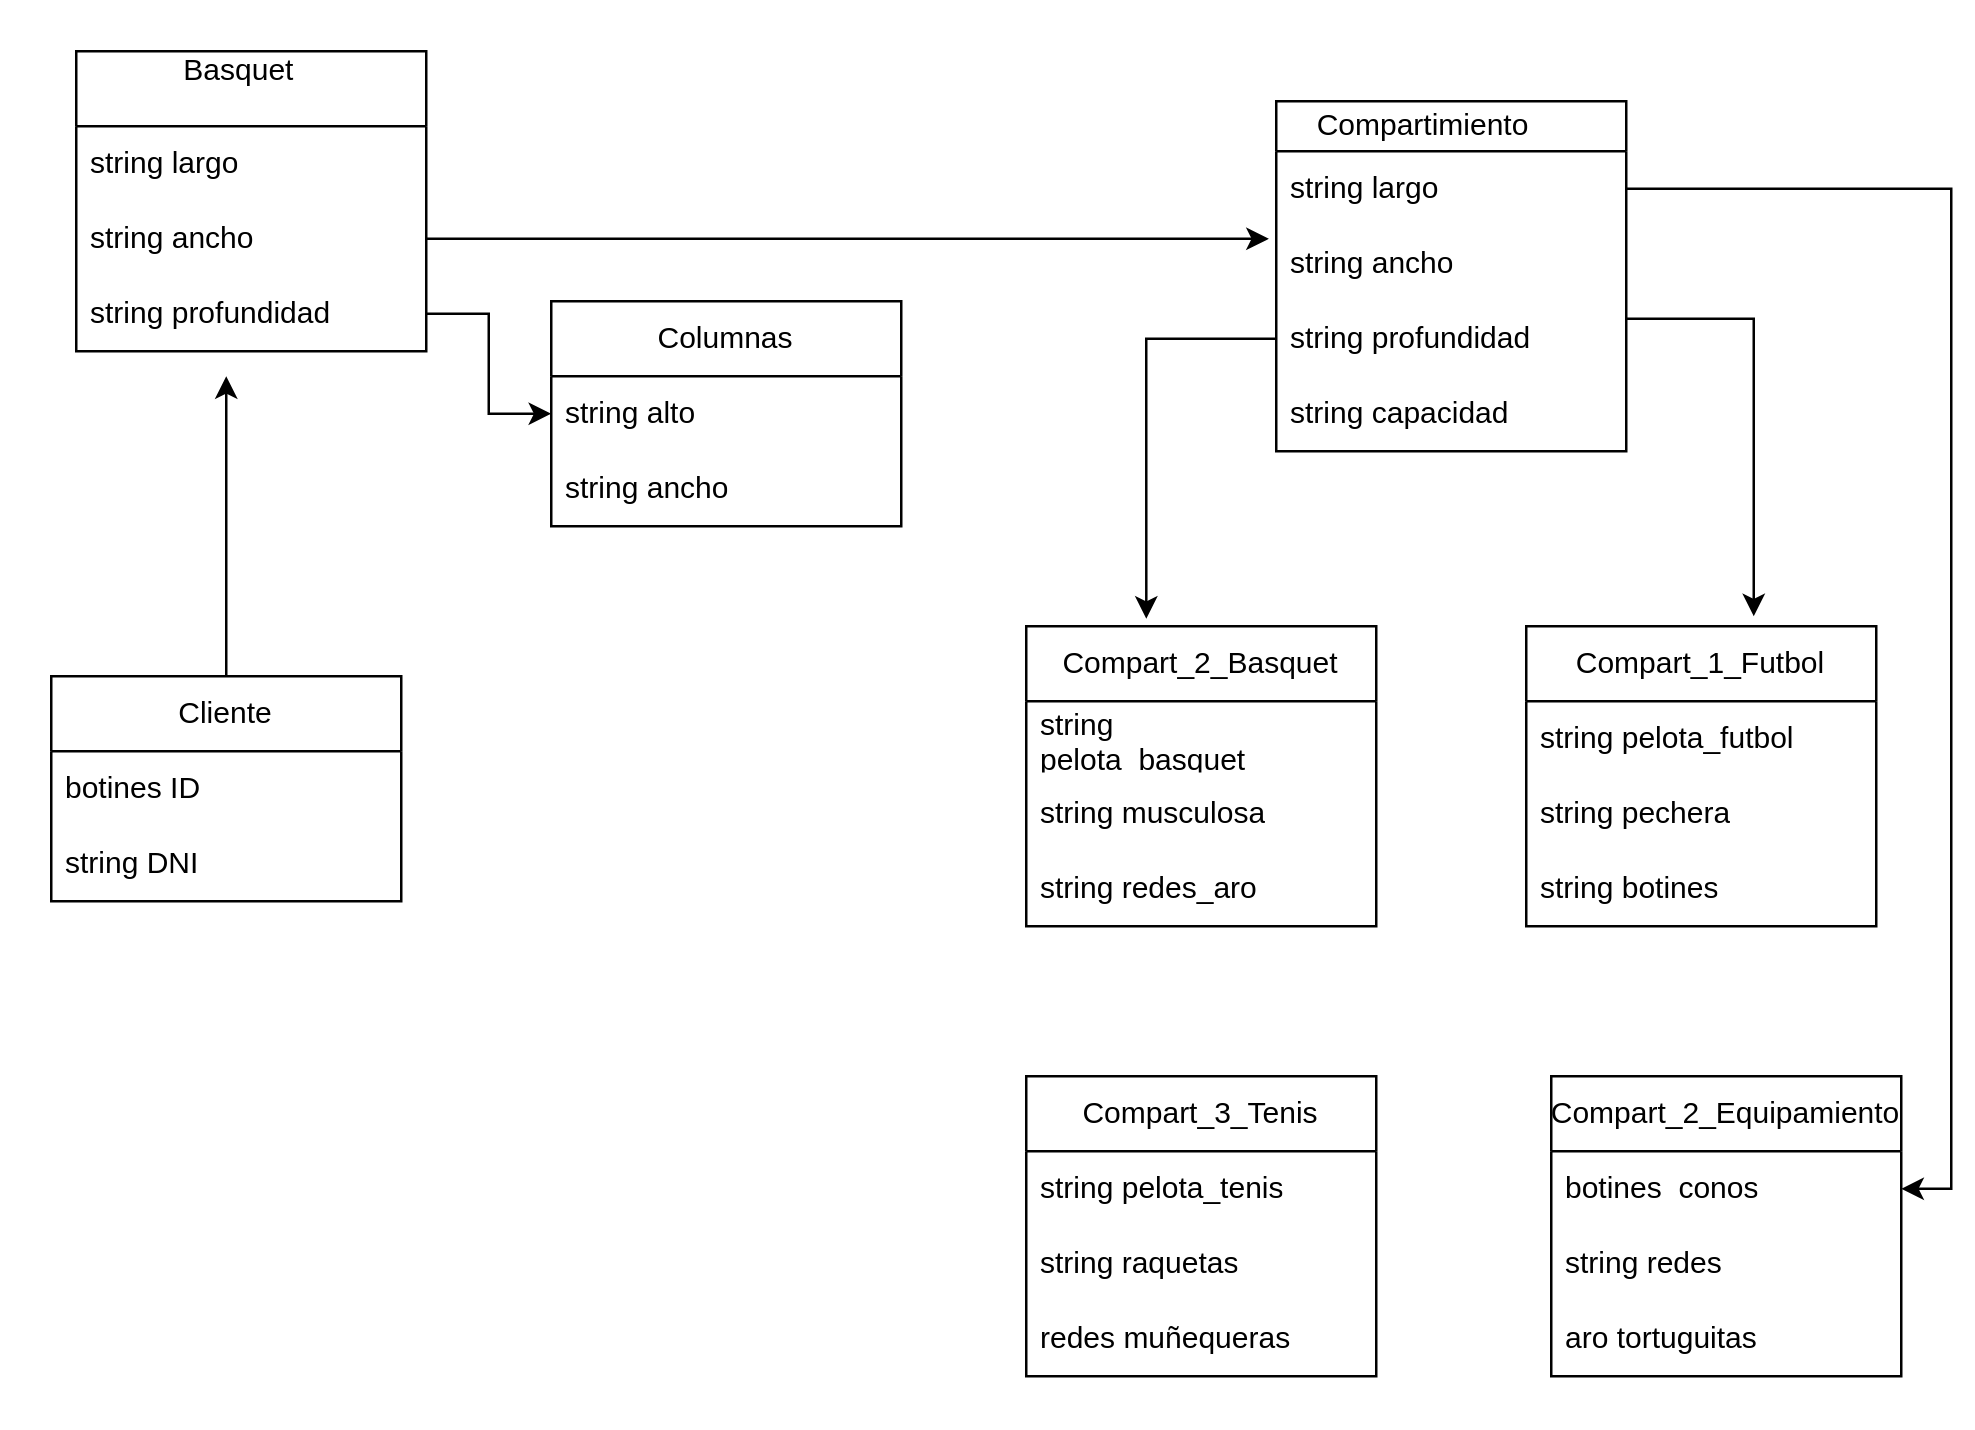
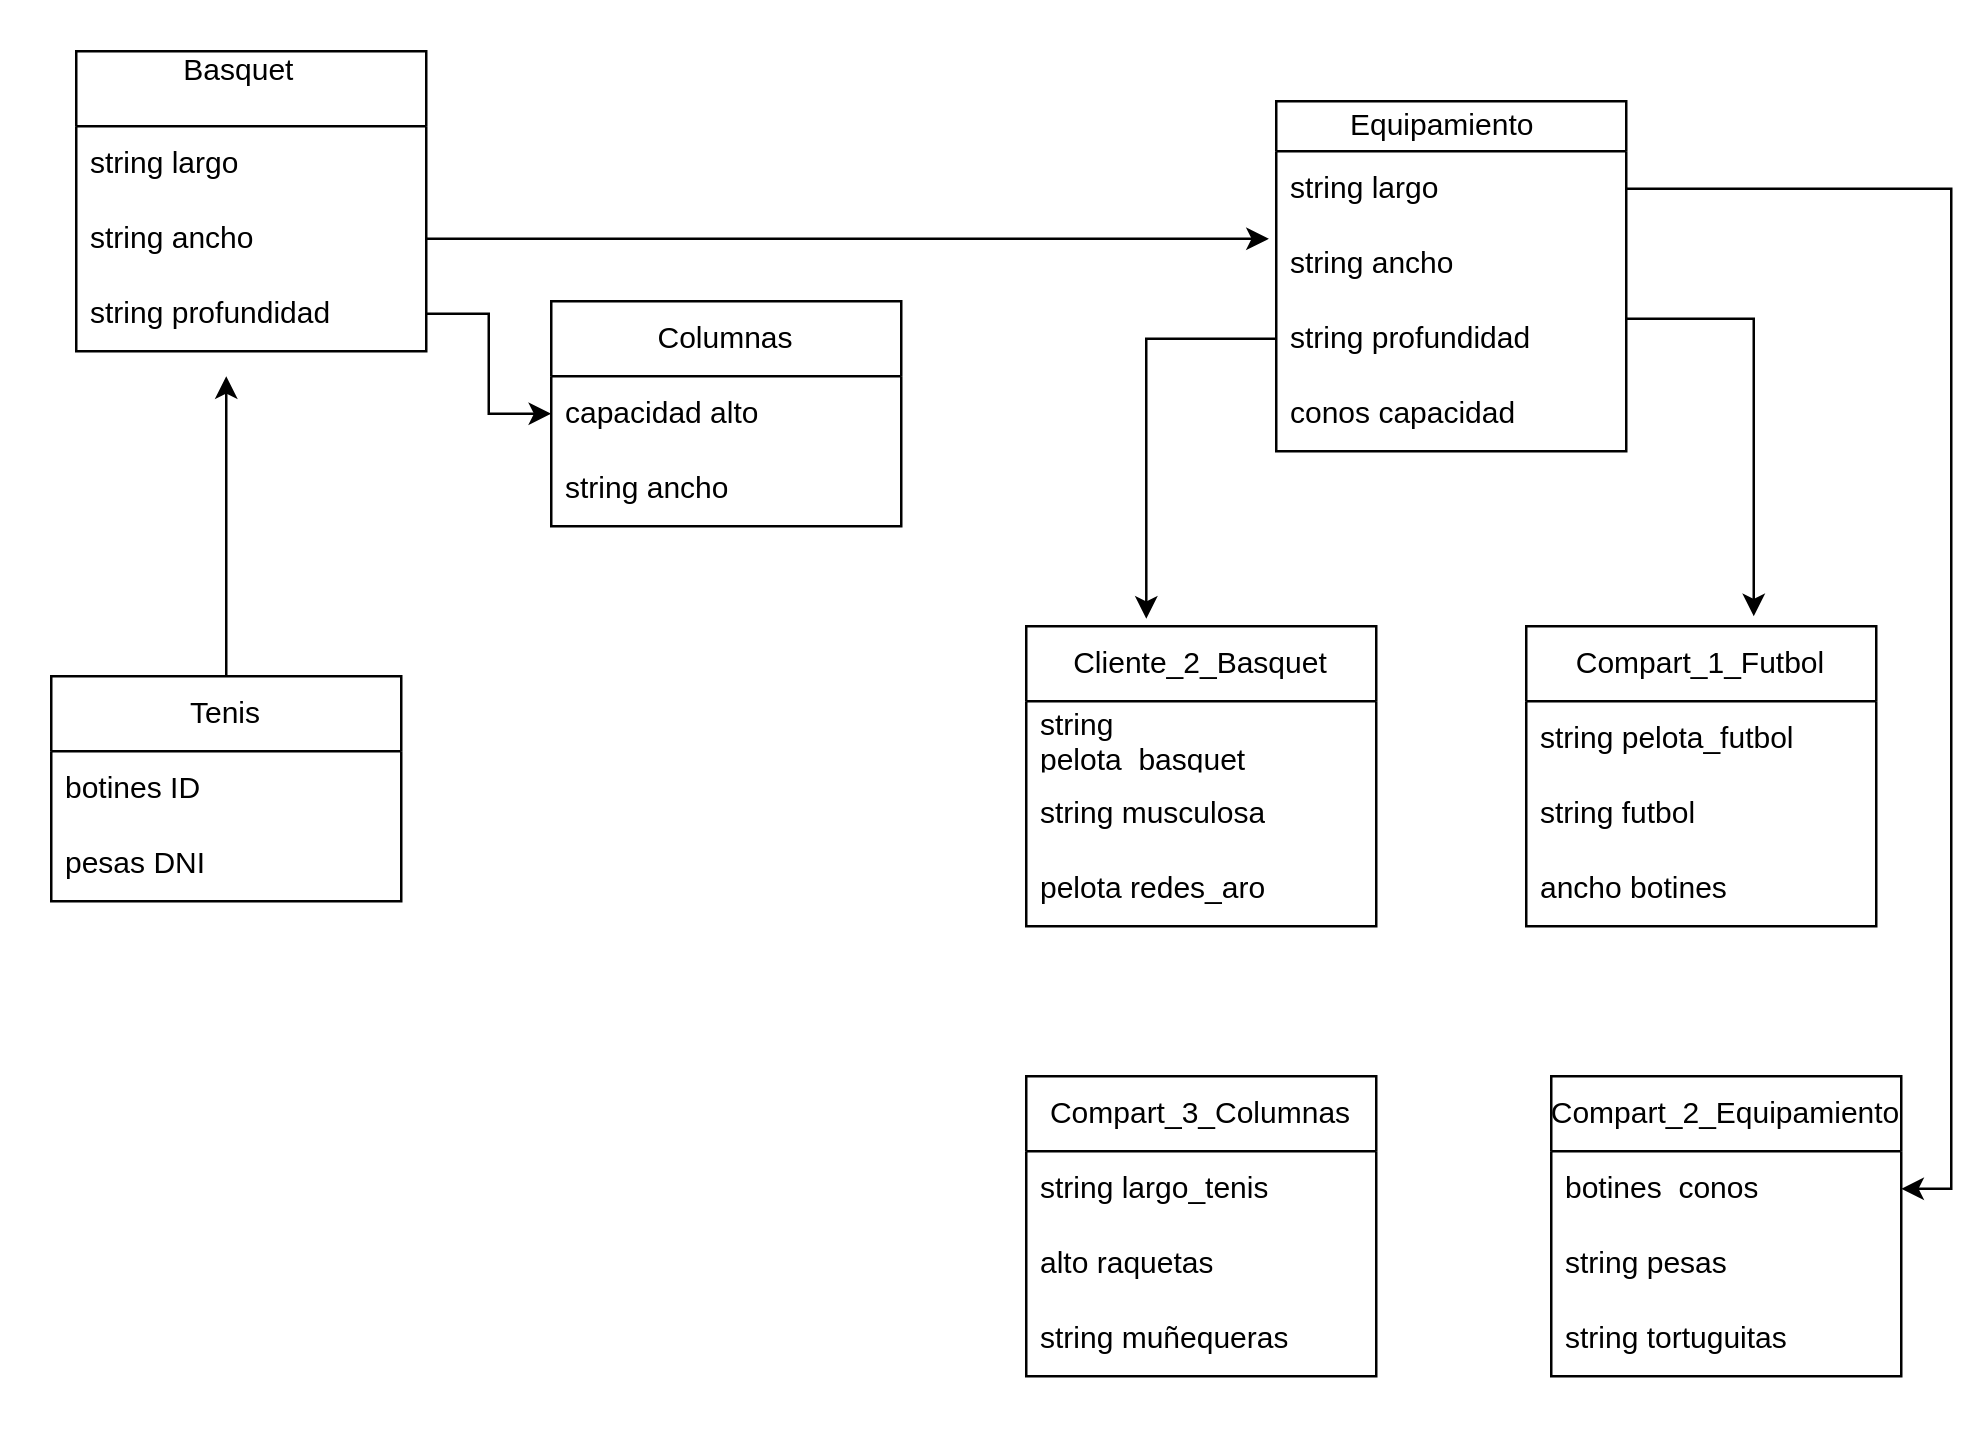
node "Compartimiento": label "Compartimiento" -> "Equipamiento"
node "string alto": label "string alto" -> "capacidad alto"
node "string capacidad": label "string capacidad" -> "conos capacidad"
node "Compart_2_Basquet": label "Compart_2_Basquet" -> "Cliente_2_Basquet"
node "Cliente": label "Cliente" -> "Tenis"
node "string pechera": label "string pechera" -> "string futbol"
node "string DNI": label "string DNI" -> "pesas DNI"
node "string redes_aro": label "string redes_aro" -> "pelota redes_aro"
node "string botines": label "string botines" -> "ancho botines"
node "Compart_3_Tenis": label "Compart_3_Tenis" -> "Compart_3_Columnas"
node "string pelota_tenis": label "string pelota_tenis" -> "string largo_tenis"
node "string raquetas": label "string raquetas" -> "alto raquetas"
node "string redes": label "string redes" -> "string pesas"
node "redes muñequeras": label "redes muñequeras" -> "string muñequeras"
node "aro tortuguitas": label "aro tortuguitas" -> "string tortuguitas"
